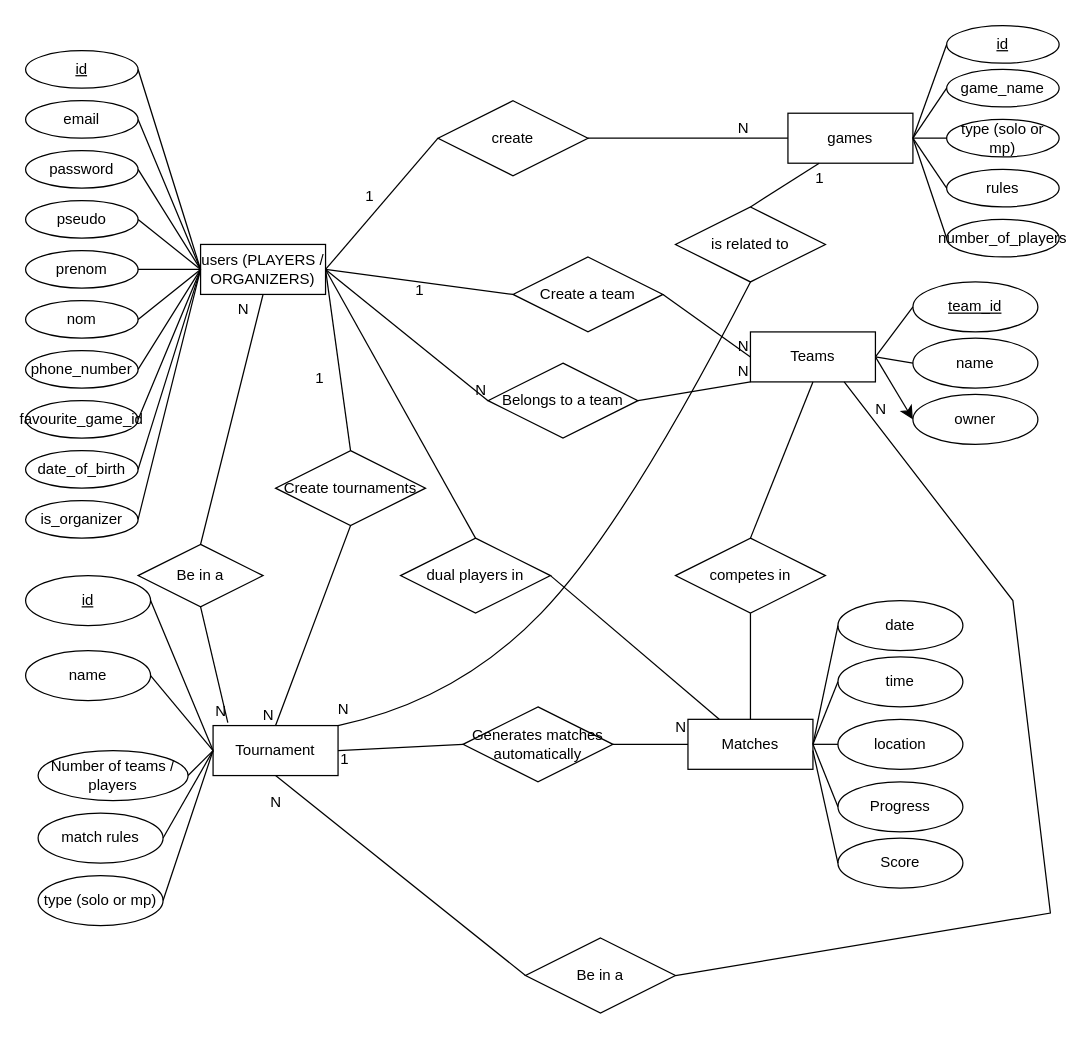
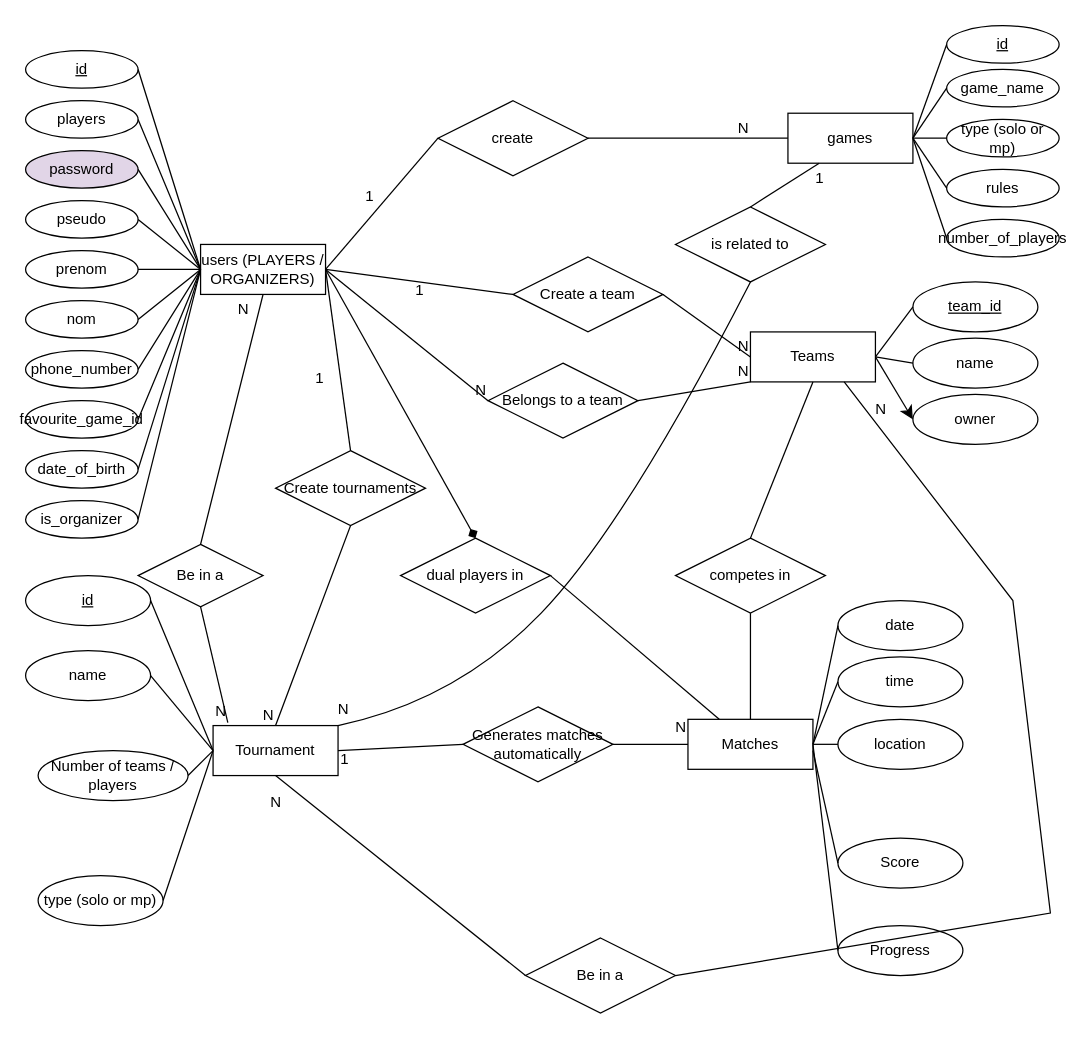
node "email": label "email" -> "players"
node "password": fillcolor #ffffff -> #e1d5e7
edge "users (PLAYERS / ORGANIZERS)" -- "dual players in": arrowhead none -> diamond
edge "Tournament" -- "match rules": removed
node "Progress": moved (901, 807) -> (901, 951)
node "match rules": removed
